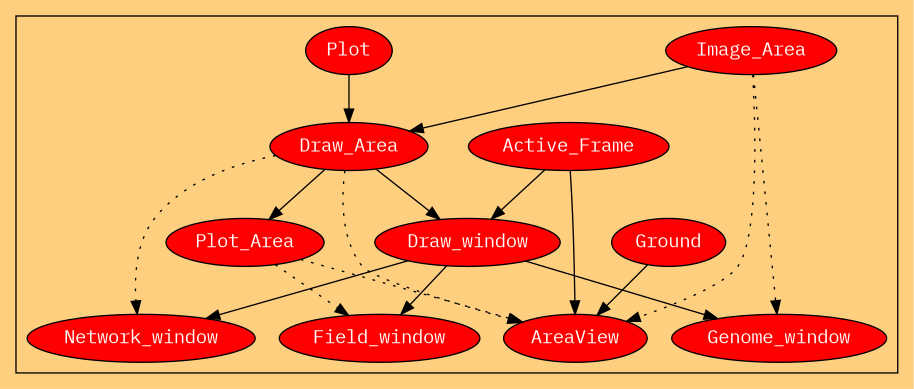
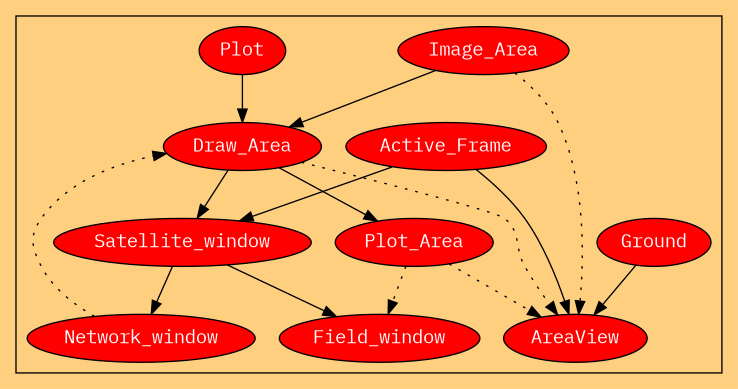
edge "Draw_Area" -> "Network_window": reversed
node "Draw_window": label "Draw_window" -> "Satellite_window"
node "Genome_window": removed
